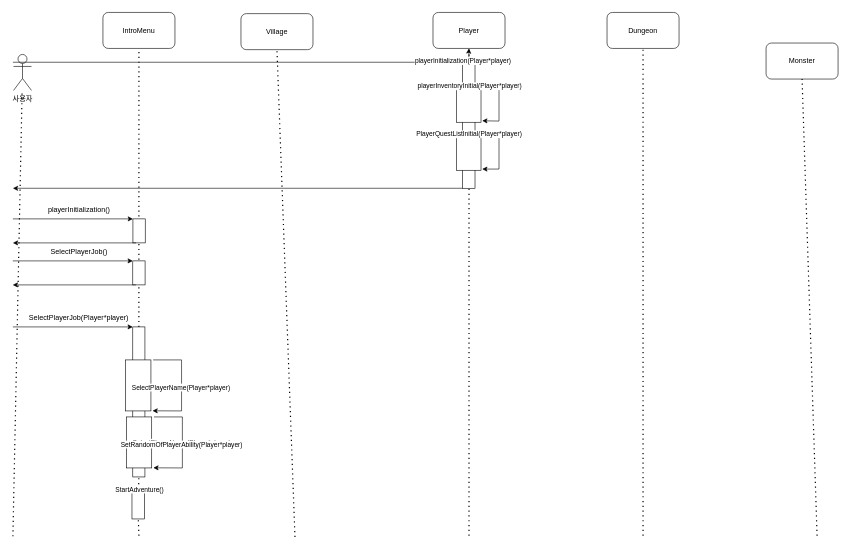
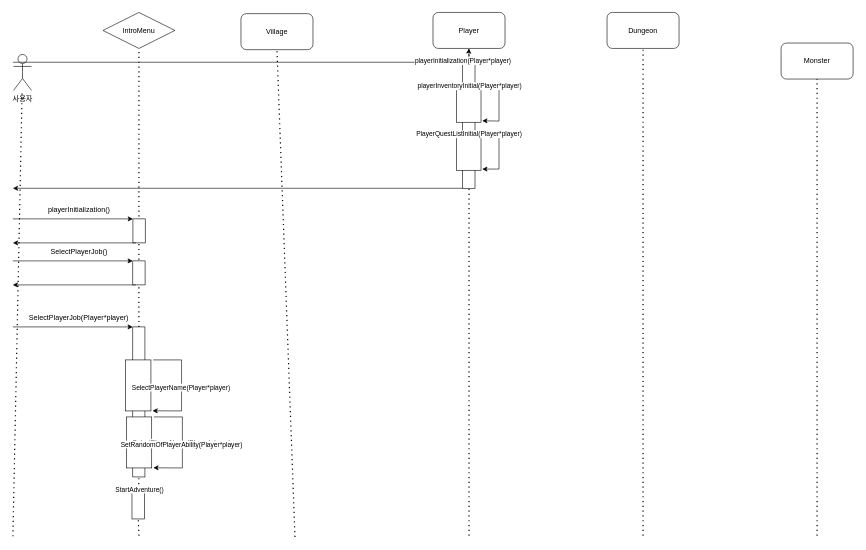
node "IntroMenu": shape rounded rectangle -> diamond
node "Monster": moved (802, 61) -> (817, 61)
